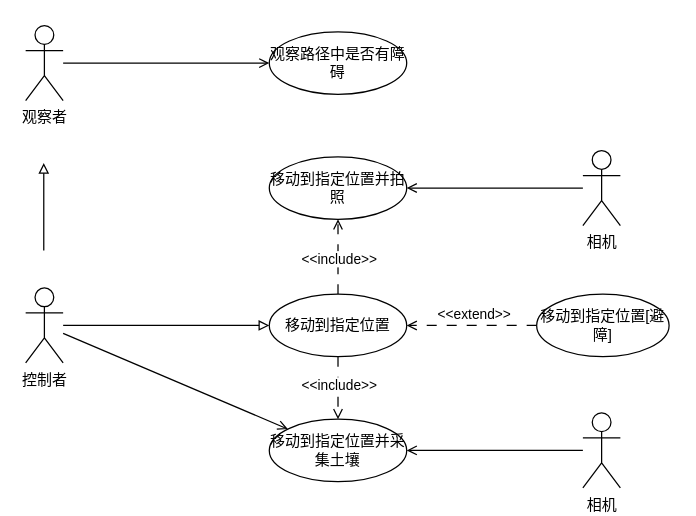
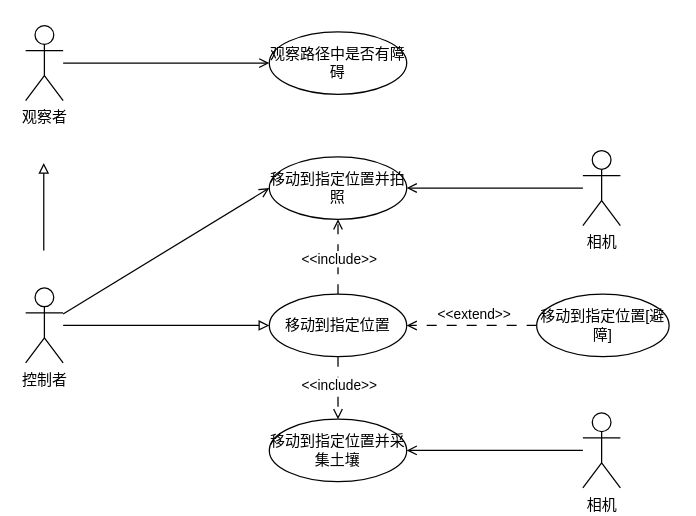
edge "控制者" -> "移动到指定位置并采集土壤": now "控制者" -> "移动到指定位置并拍照"
